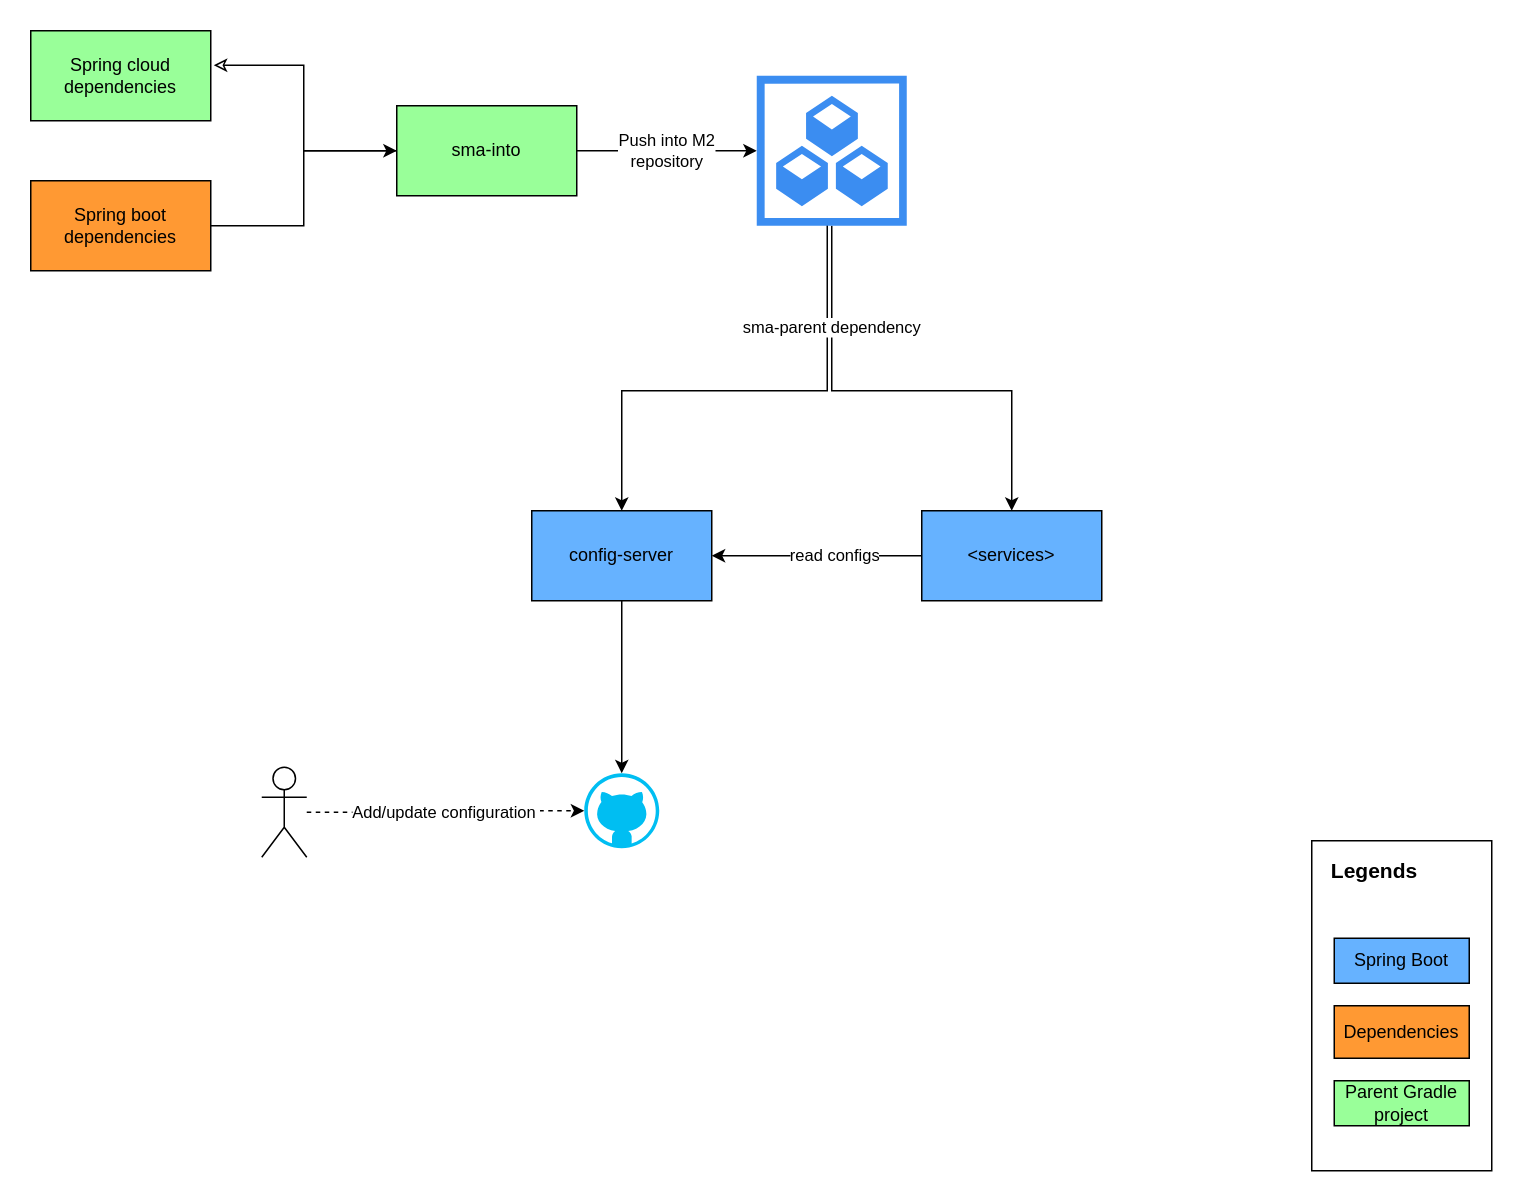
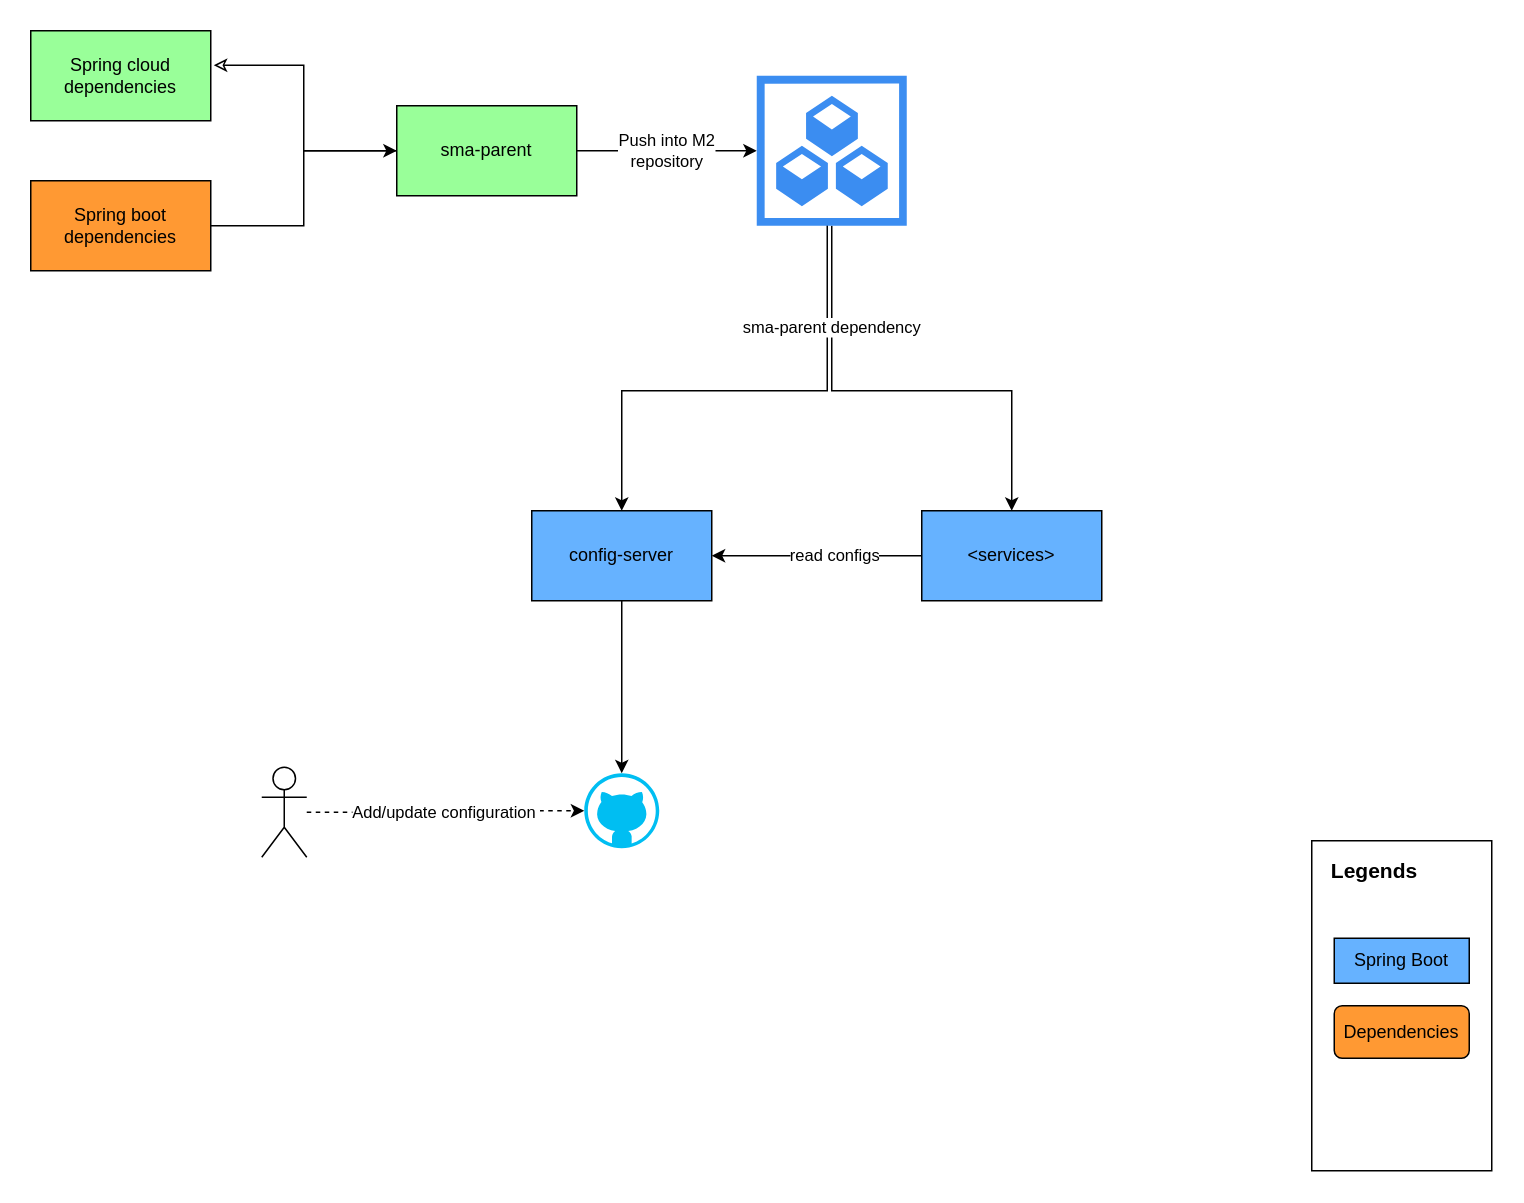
node "sma-into": label "sma-into" -> "sma-parent"
node "Dependencies": shape rectangle -> rounded rectangle
node "Parent Gradle project": removed
